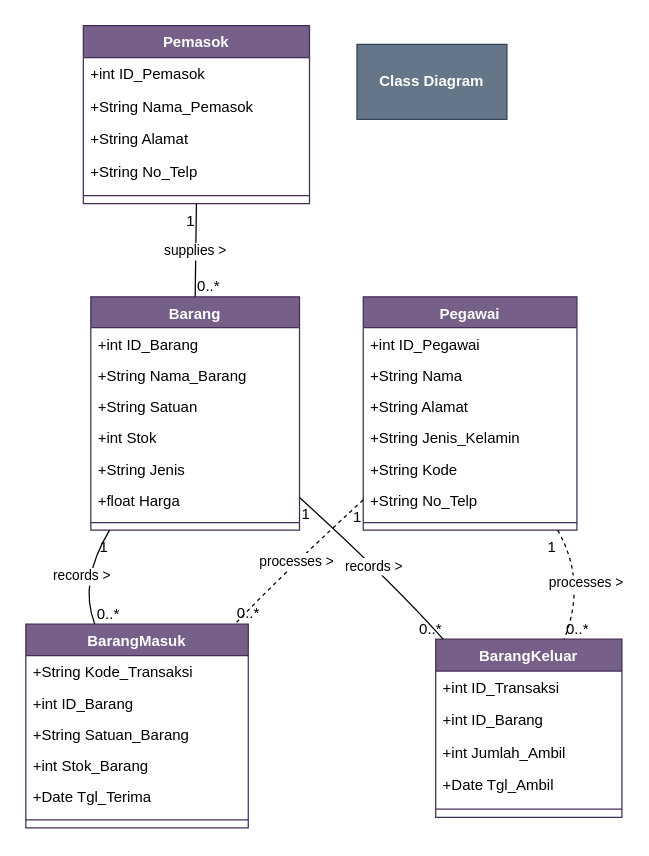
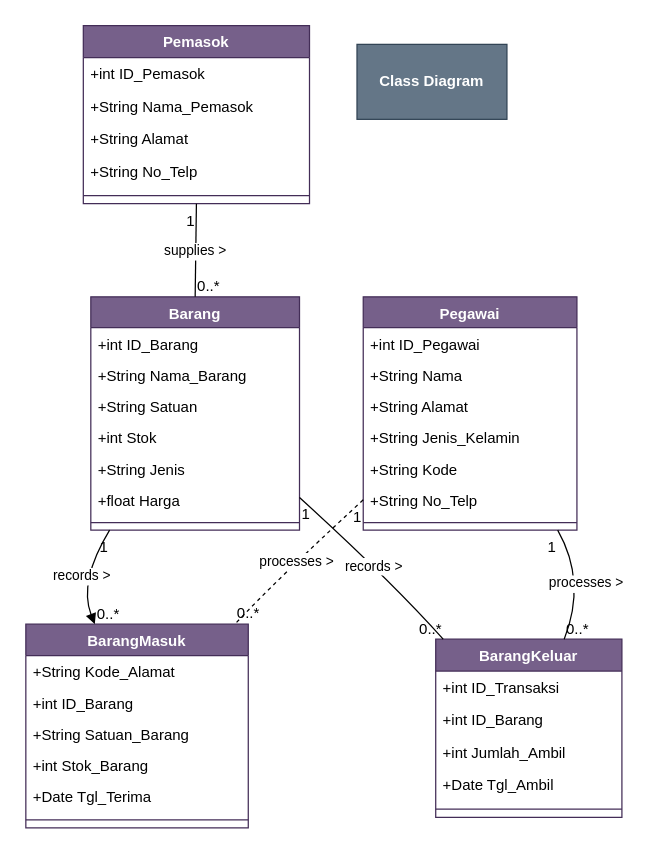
edge "Pegawai" -- "BarangKeluar": style dashed -> solid
edge "Barang" -- "BarangMasuk": arrowhead none -> block
node "+String Kode_Transaksi": label "+String Kode_Transaksi" -> "+String Kode_Alamat"
